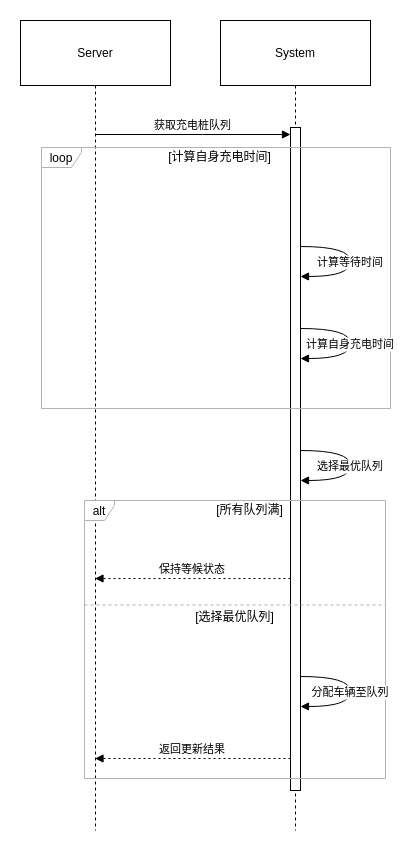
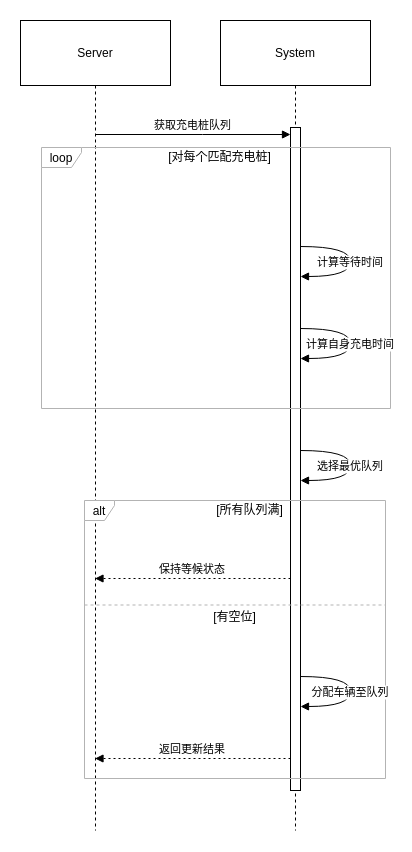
node "[计算自身充电时间]": label "[计算自身充电时间]" -> "[对每个匹配充电桩]"
node "[选择最优队列]": label "[选择最优队列]" -> "[有空位]"
